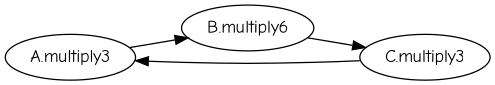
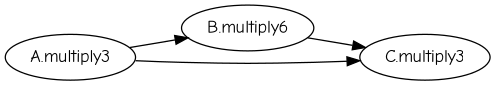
edge "C.multiply3" -> "A.multiply3": reversed
